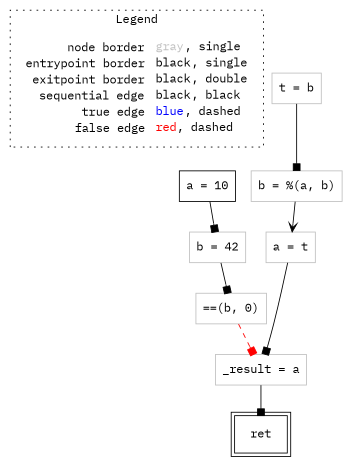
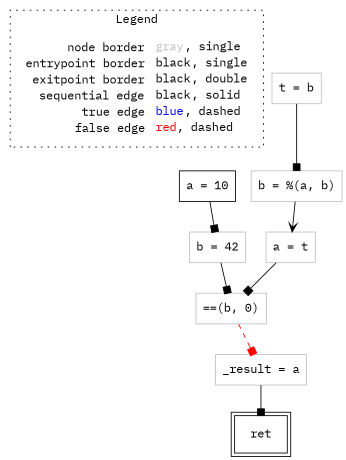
node "node border": text ", black" -> ", solid"
edge "a = t" -> "_result = a": now "a = t" -> "==(b, 0)"
